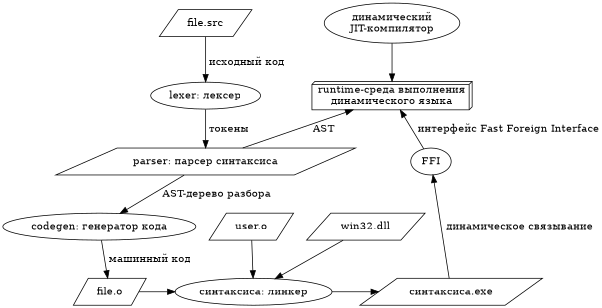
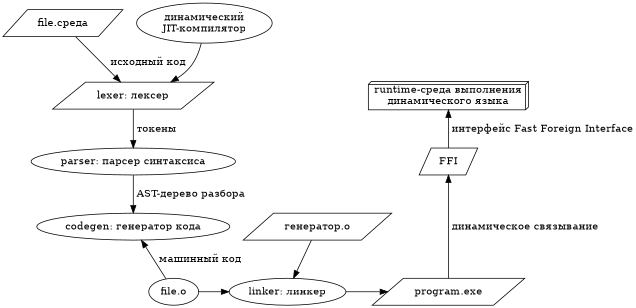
node "file.src": label "file.src" -> "file.среда"
edge "динамический JIT-компилятор" -> "runtime-среда выполнения динамического языка": now "динамический JIT-компилятор" -> "lexer: лексер"
node "lexer: лексер": shape ellipse -> parallelogram
edge "parser: парсер синтаксиса" -> "runtime-среда выполнения динамического языка": removed, label "AST"
node "parser: парсер синтаксиса": shape parallelogram -> ellipse
node "FFI": shape ellipse -> parallelogram
node "user.o": label "user.o" -> "генератор.o"
node "win32.dll": removed
edge "codegen: генератор кода" -> "file.o": reversed
node "file.o": shape parallelogram -> ellipse
node "синтаксиса: линкер": label "синтаксиса: линкер" -> "linker: линкер"
node "синтаксиса.exe": label "синтаксиса.exe" -> "program.exe"
